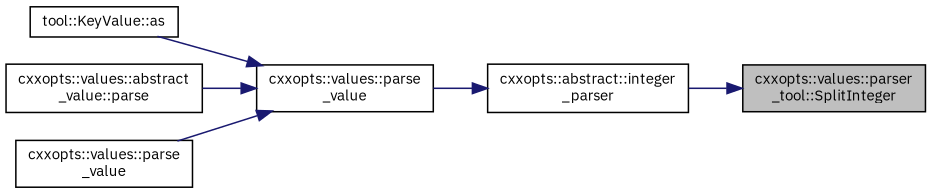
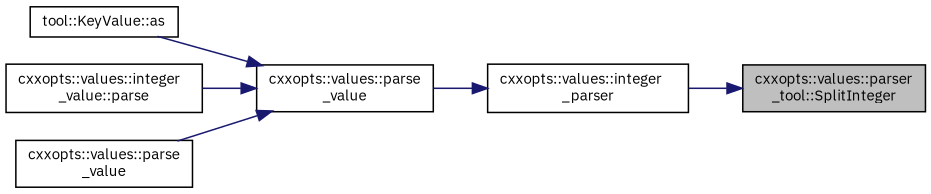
node "cxxopts::values::abstract _value::parse": label "cxxopts::values::abstract _value::parse" -> "cxxopts::values::integer _value::parse"
node "cxxopts::abstract::integer _parser": label "cxxopts::abstract::integer _parser" -> "cxxopts::values::integer _parser"
